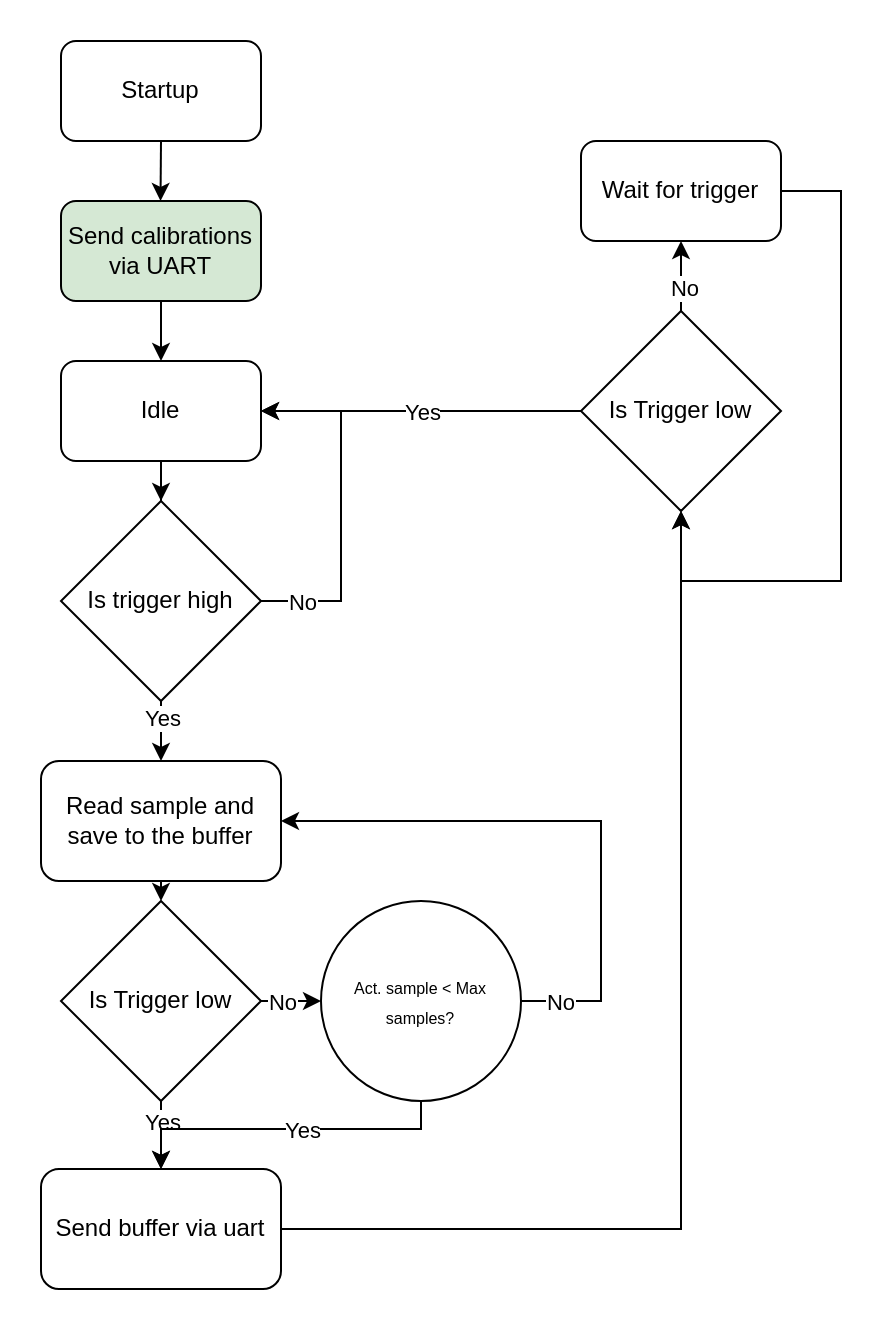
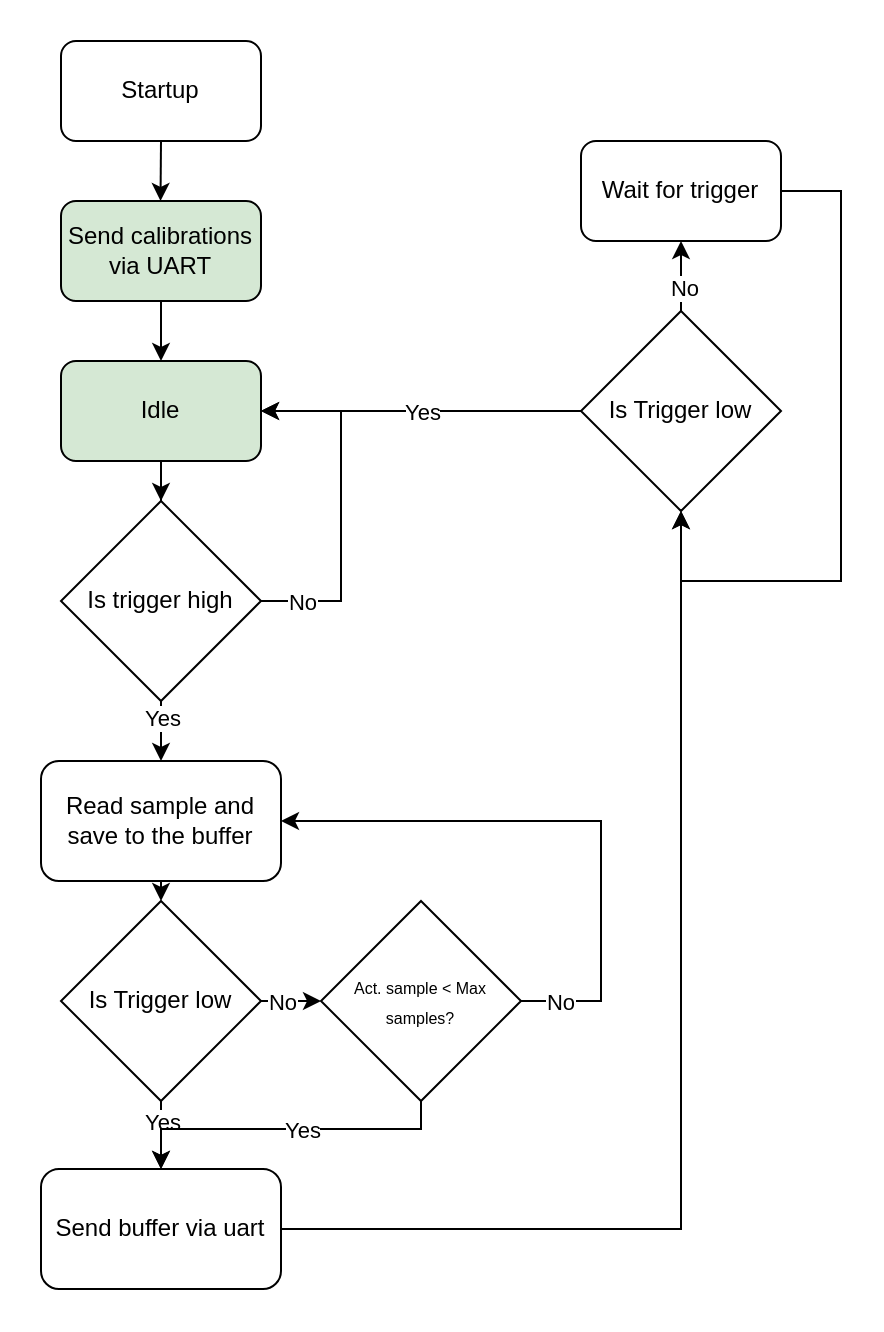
node "Idle": fillcolor #ffffff -> #d5e8d4
node "Act. sample < Max samples?": shape ellipse -> diamond
